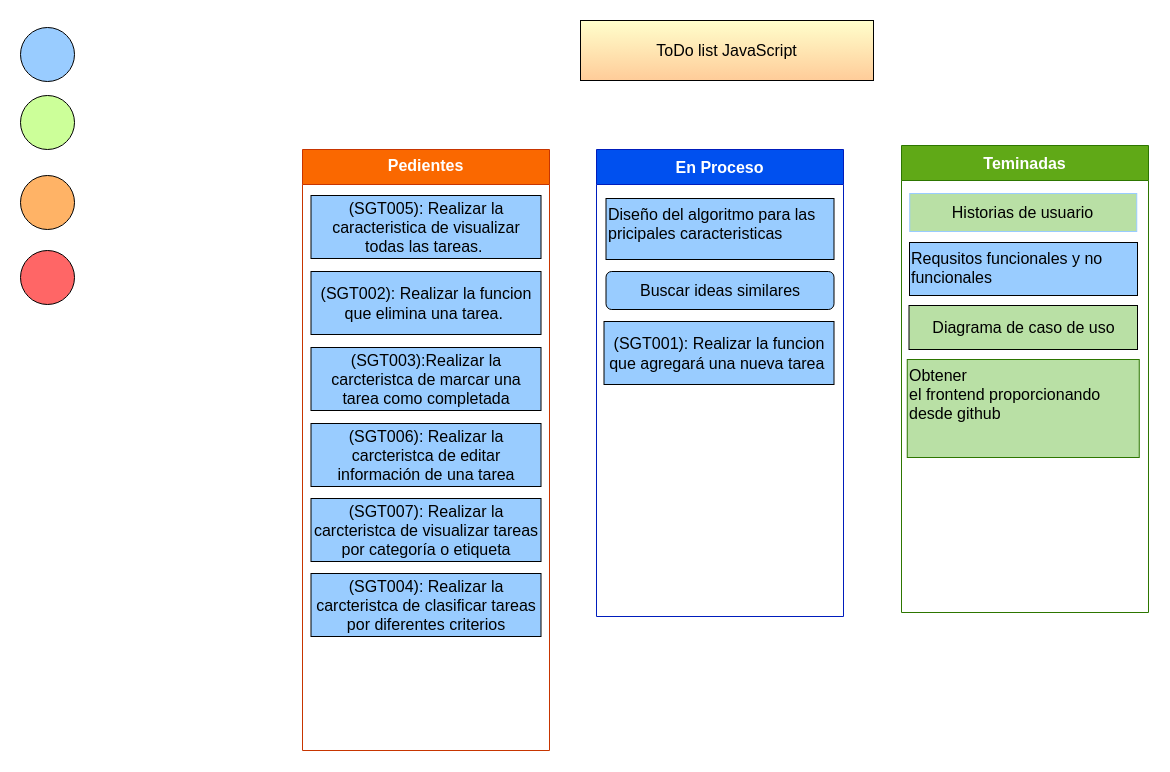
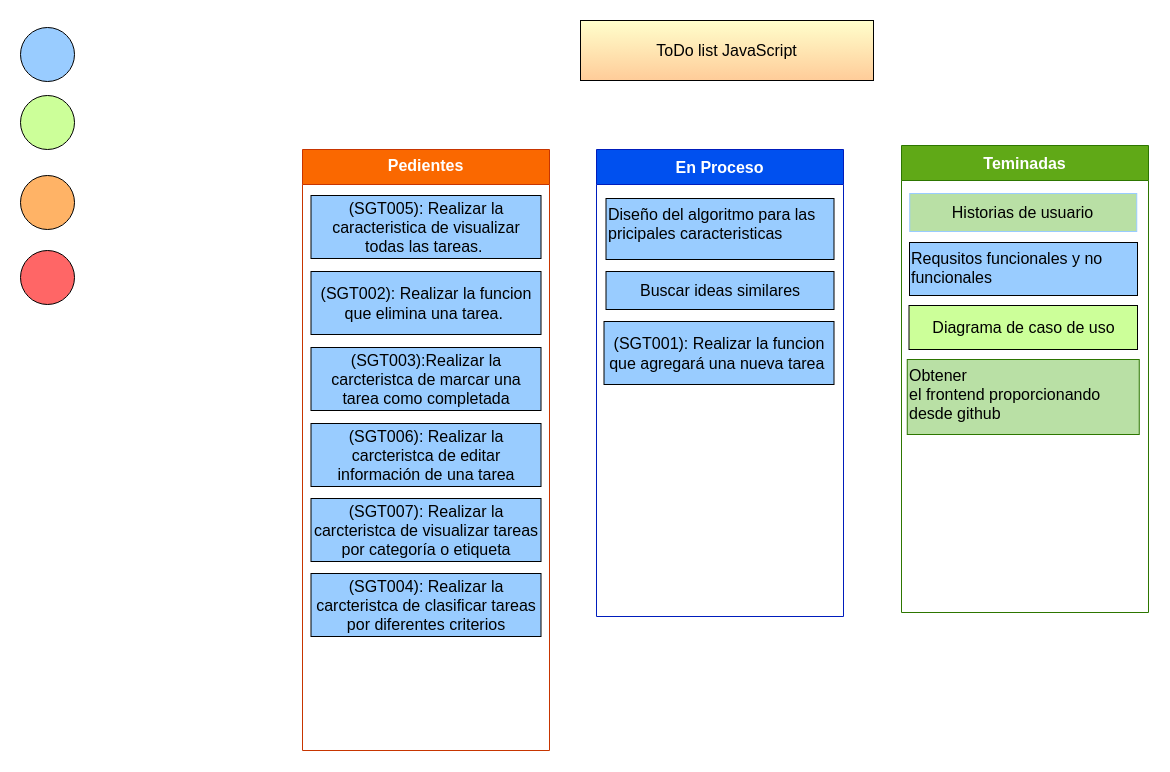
node "Buscar ideas similares": shape rounded rectangle -> rectangle
node "Diagrama de caso de uso": fillcolor #b9e0a5 -> #ccff99
node "Obtener el frontend proporcionando desde github": size 232x98 -> 232x75
